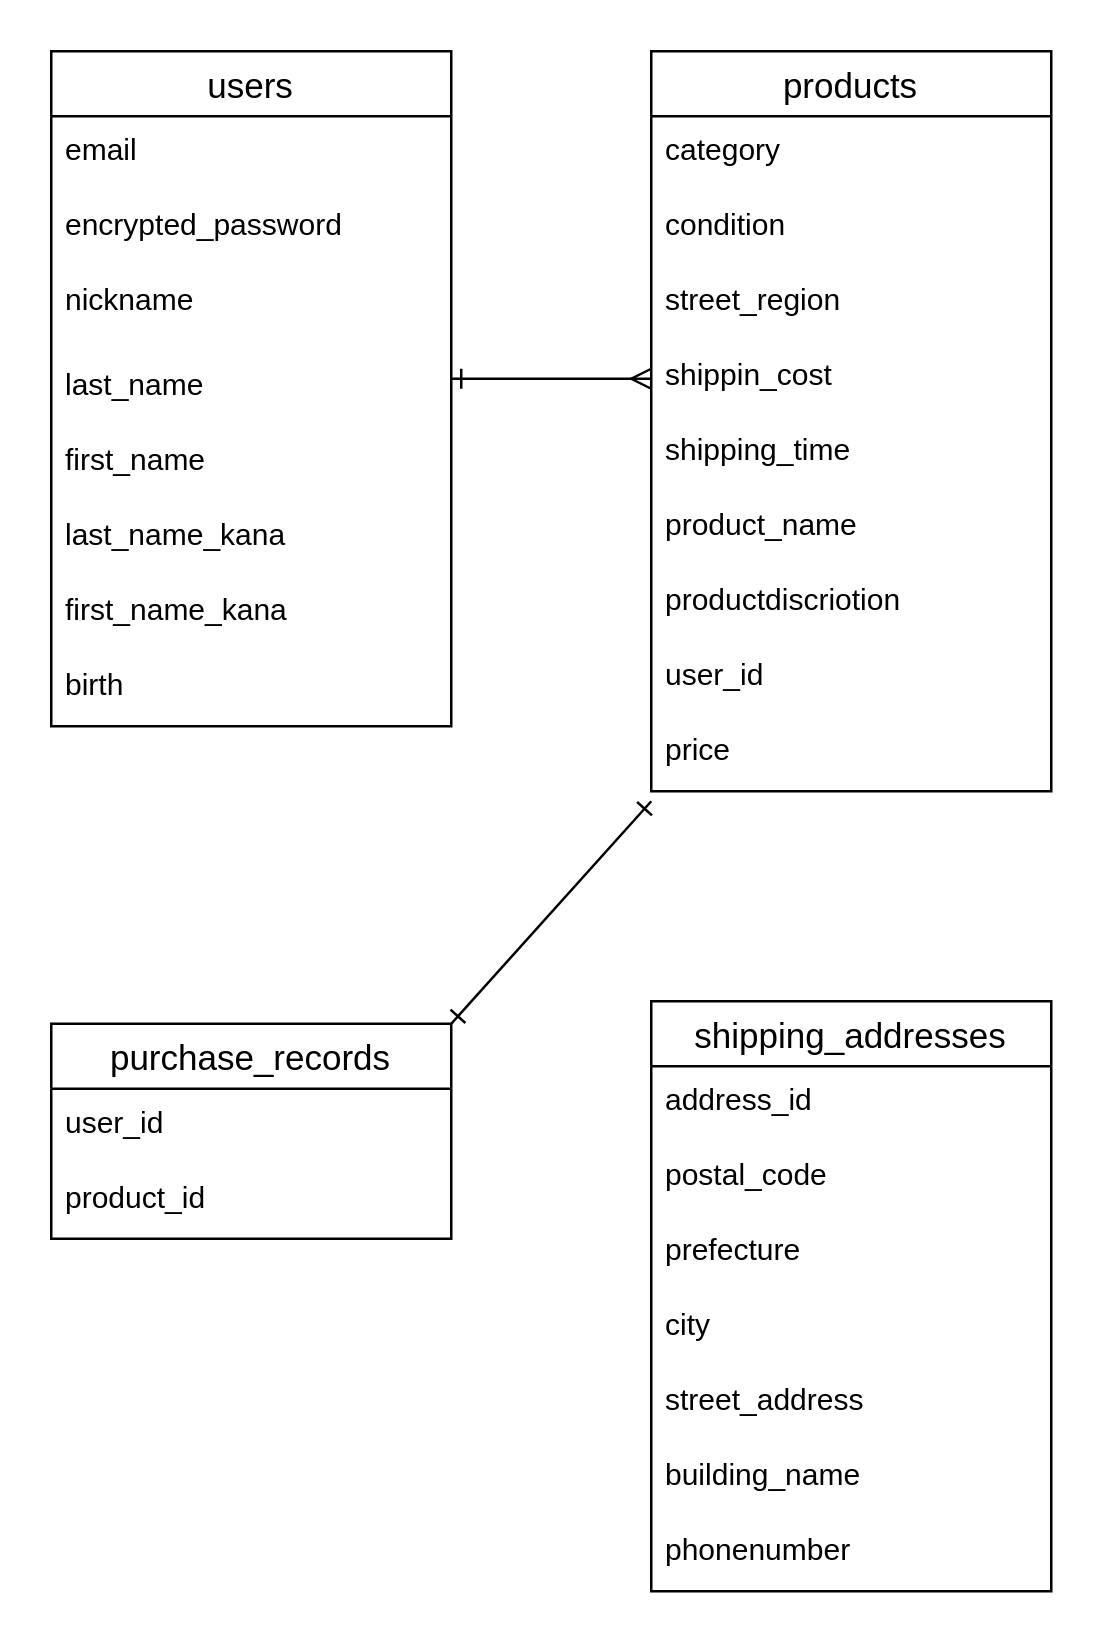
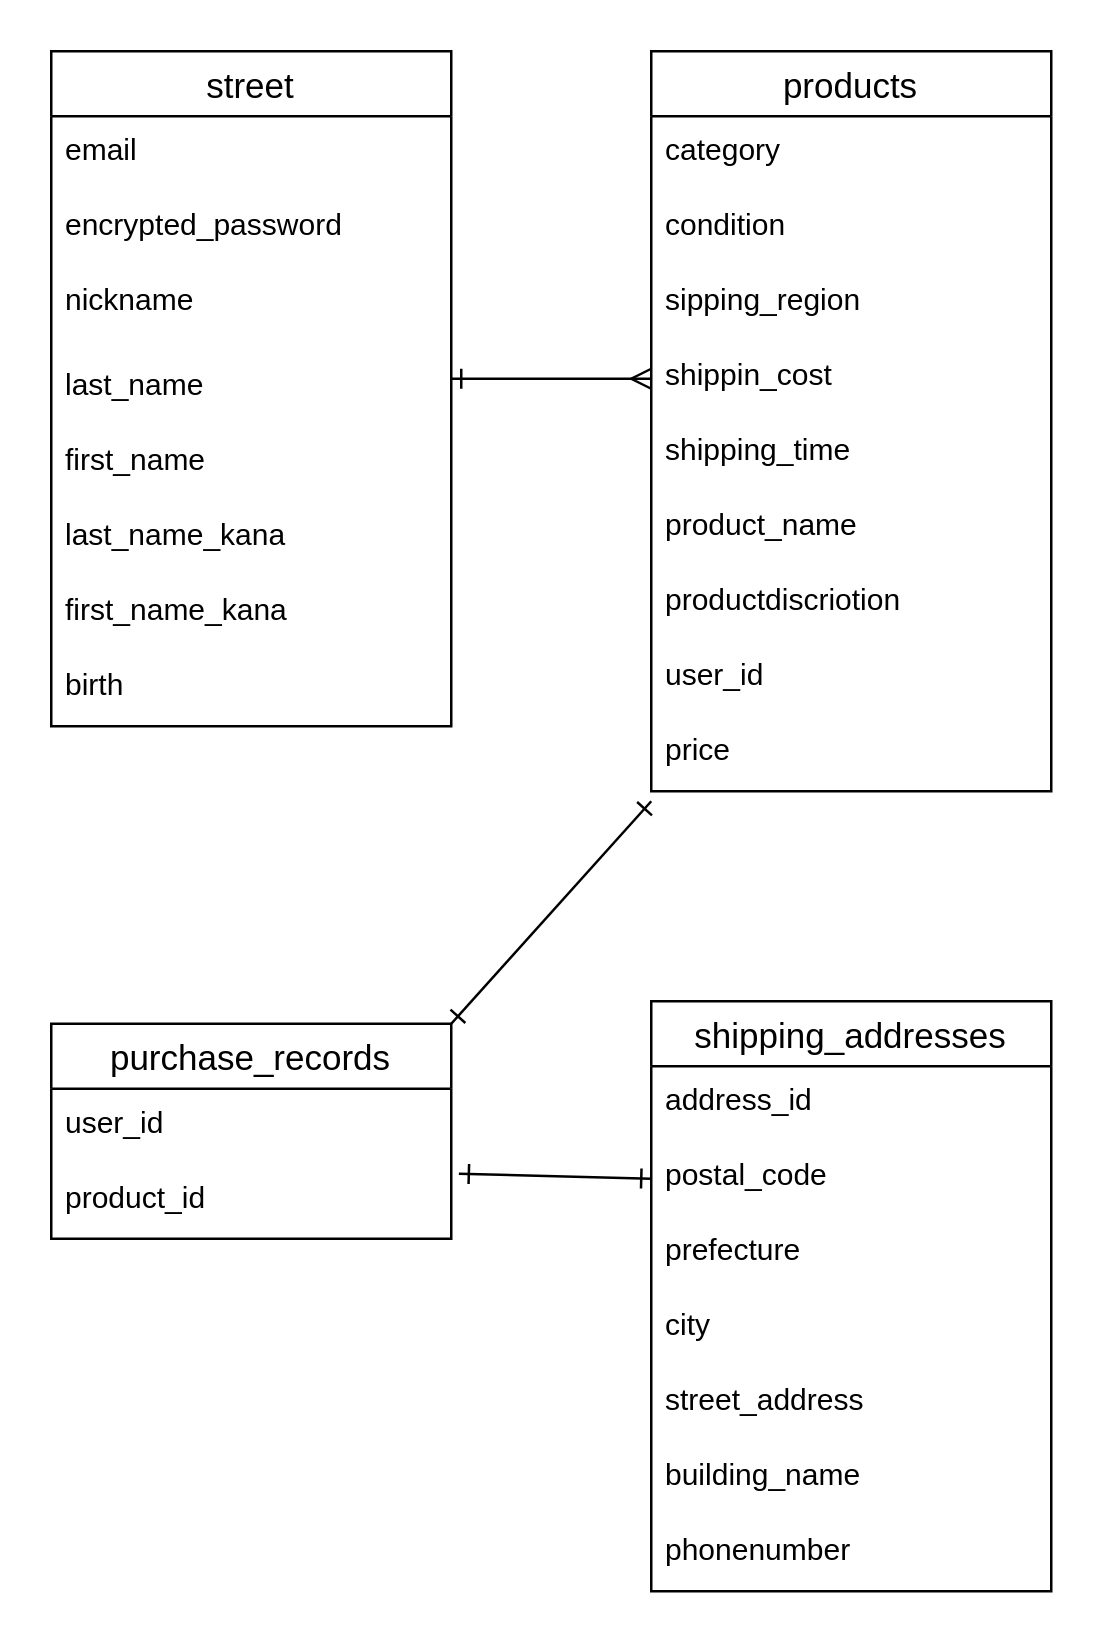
node "users": label "users" -> "street"
node "street_region": label "street_region" -> "sipping_region"
edge "postal_code" -- "product_id": added
